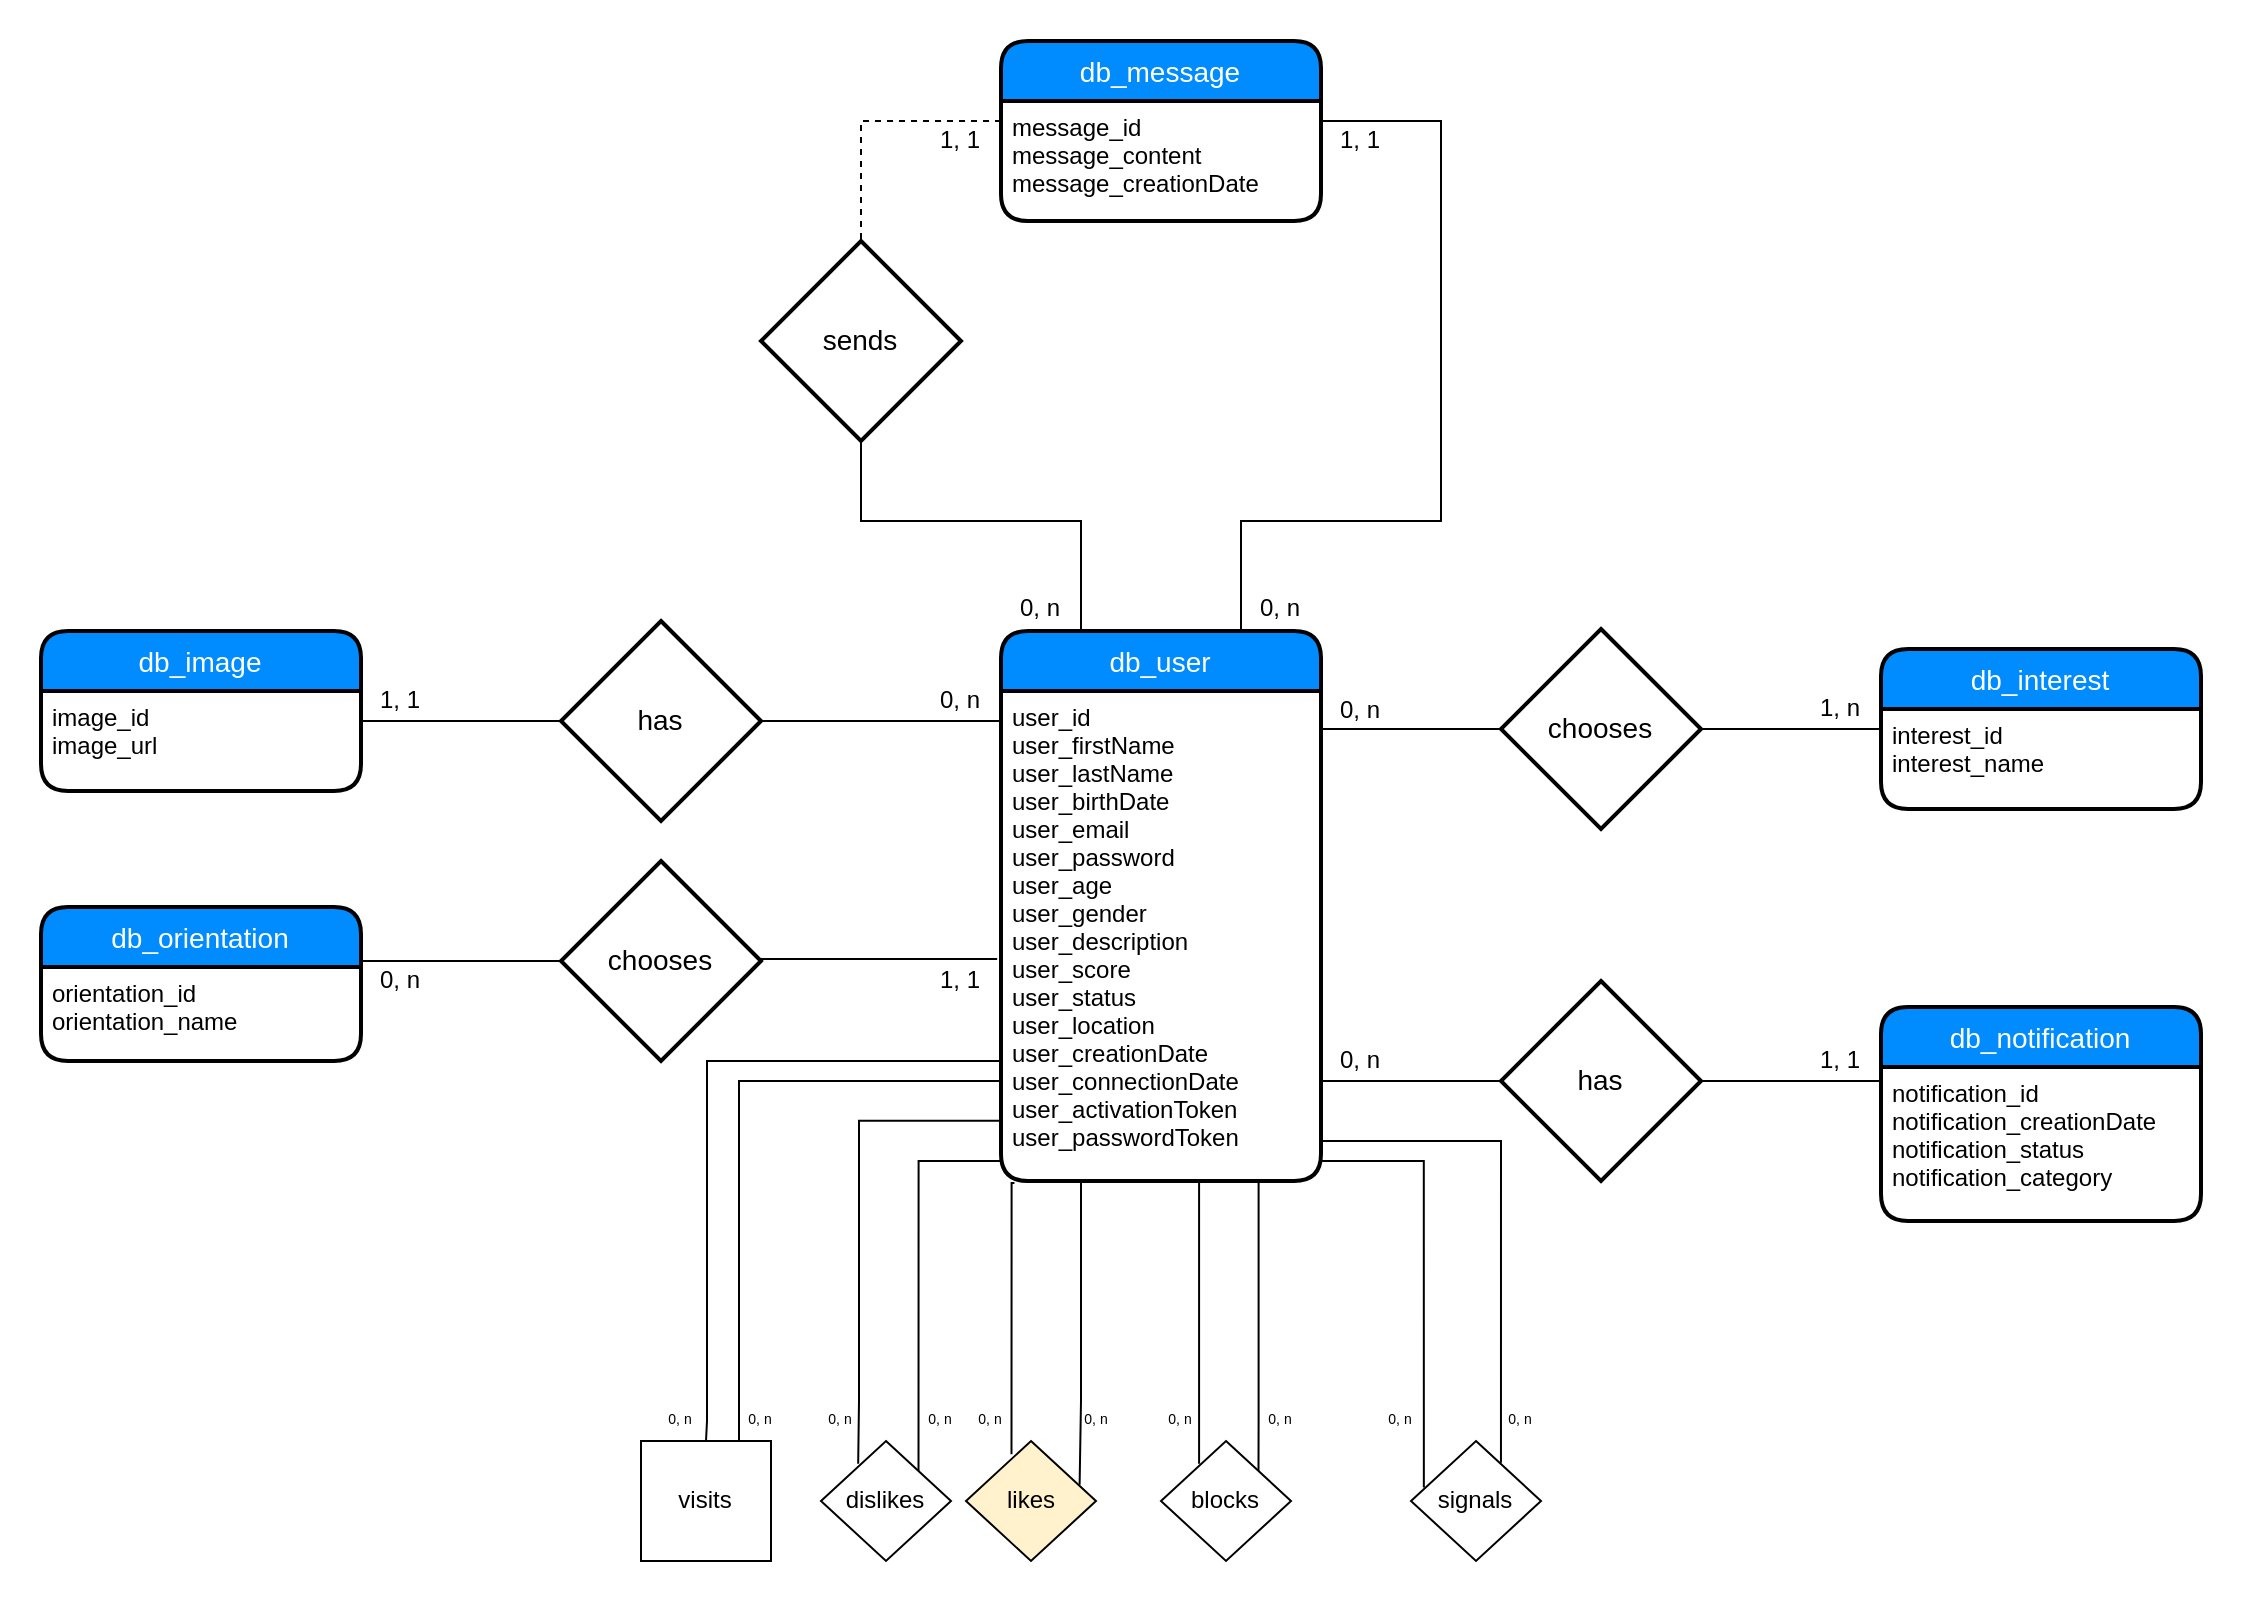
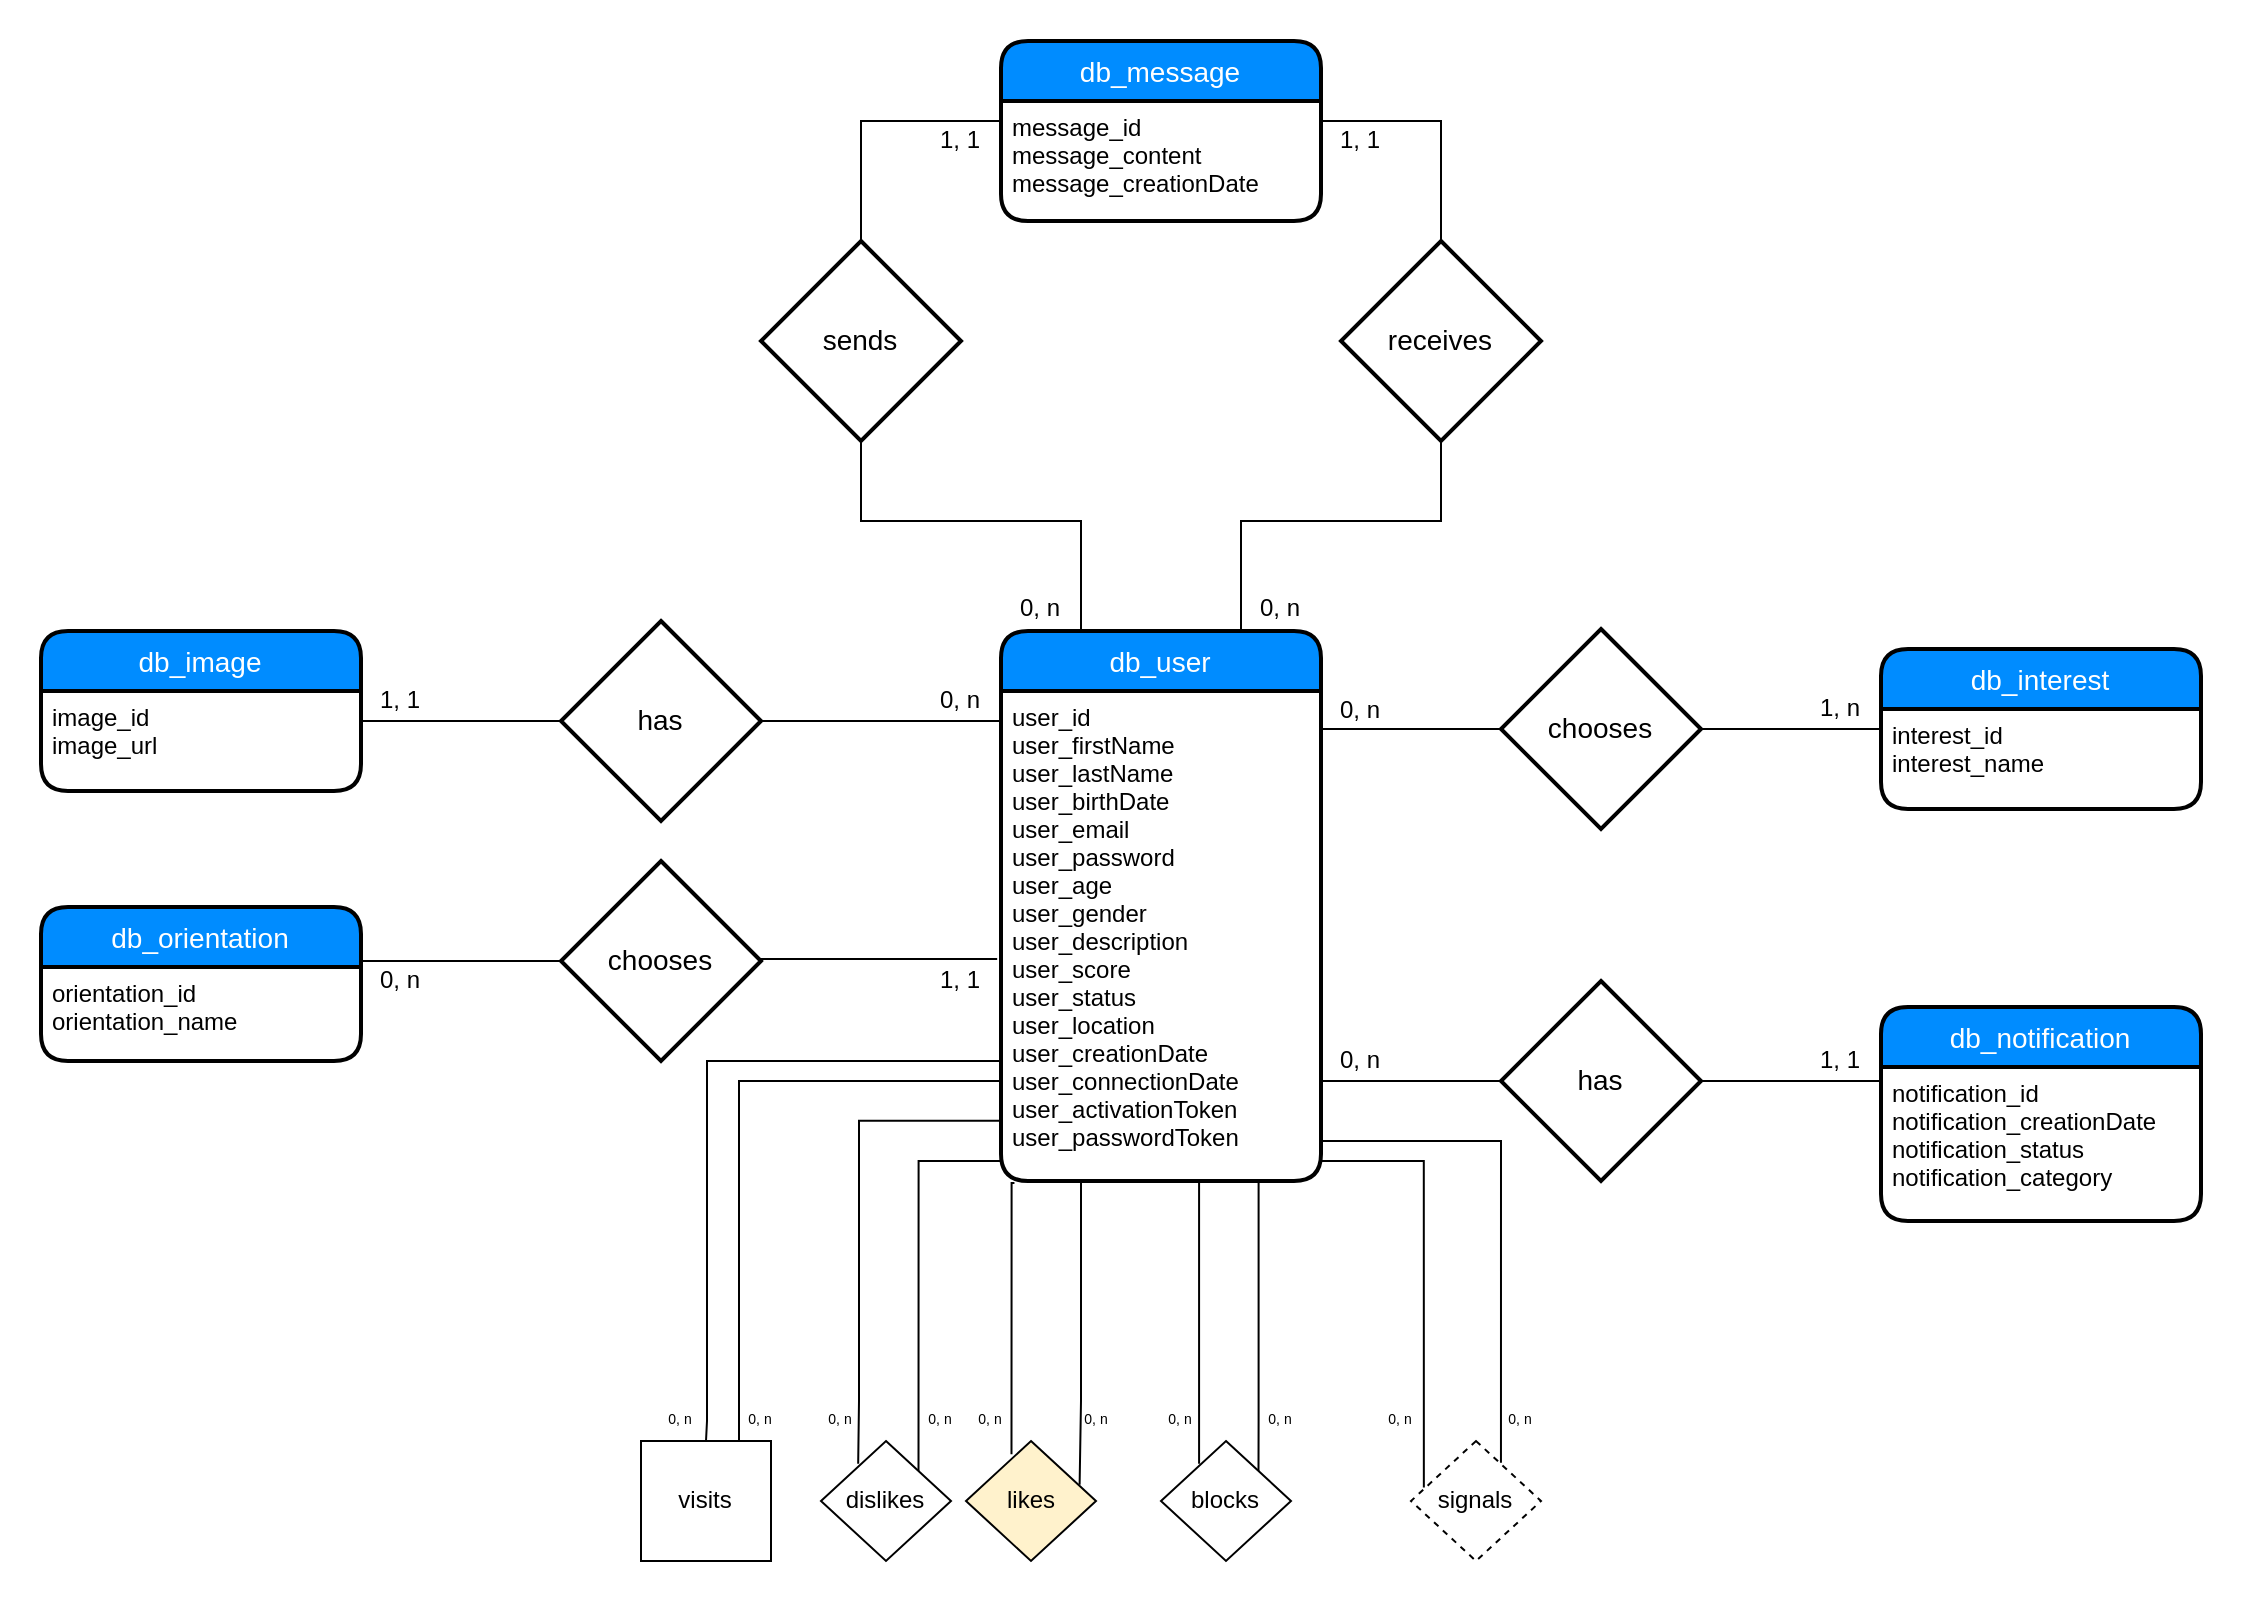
edge "message_id message_content message_creationDate" -- "sends": style dashed -> solid
node "receives": added
node "signals": style solid -> dashed
